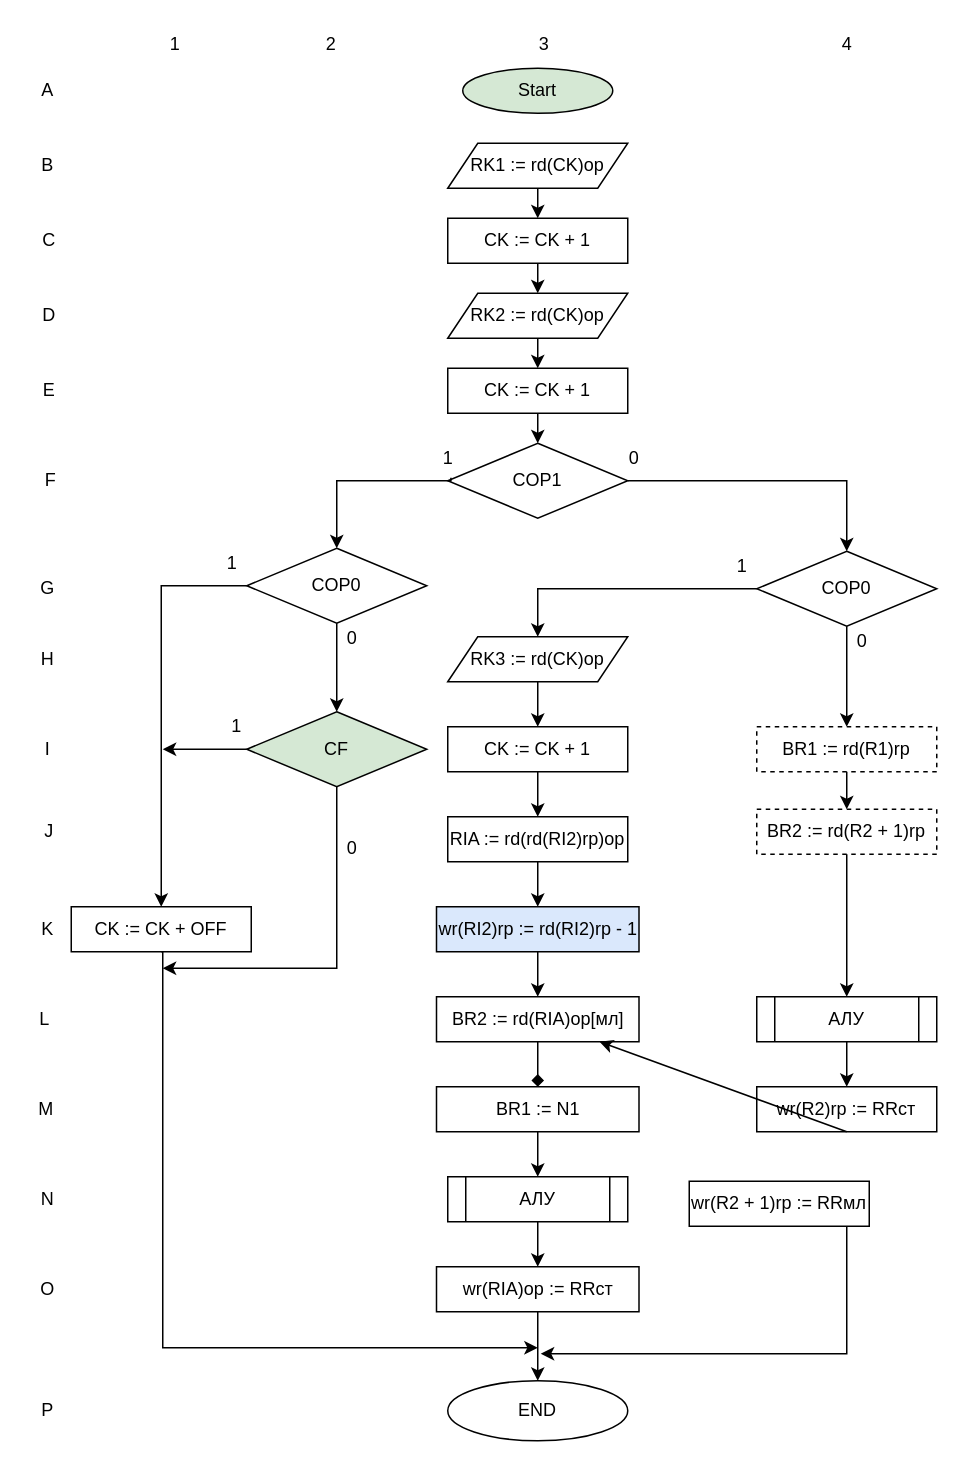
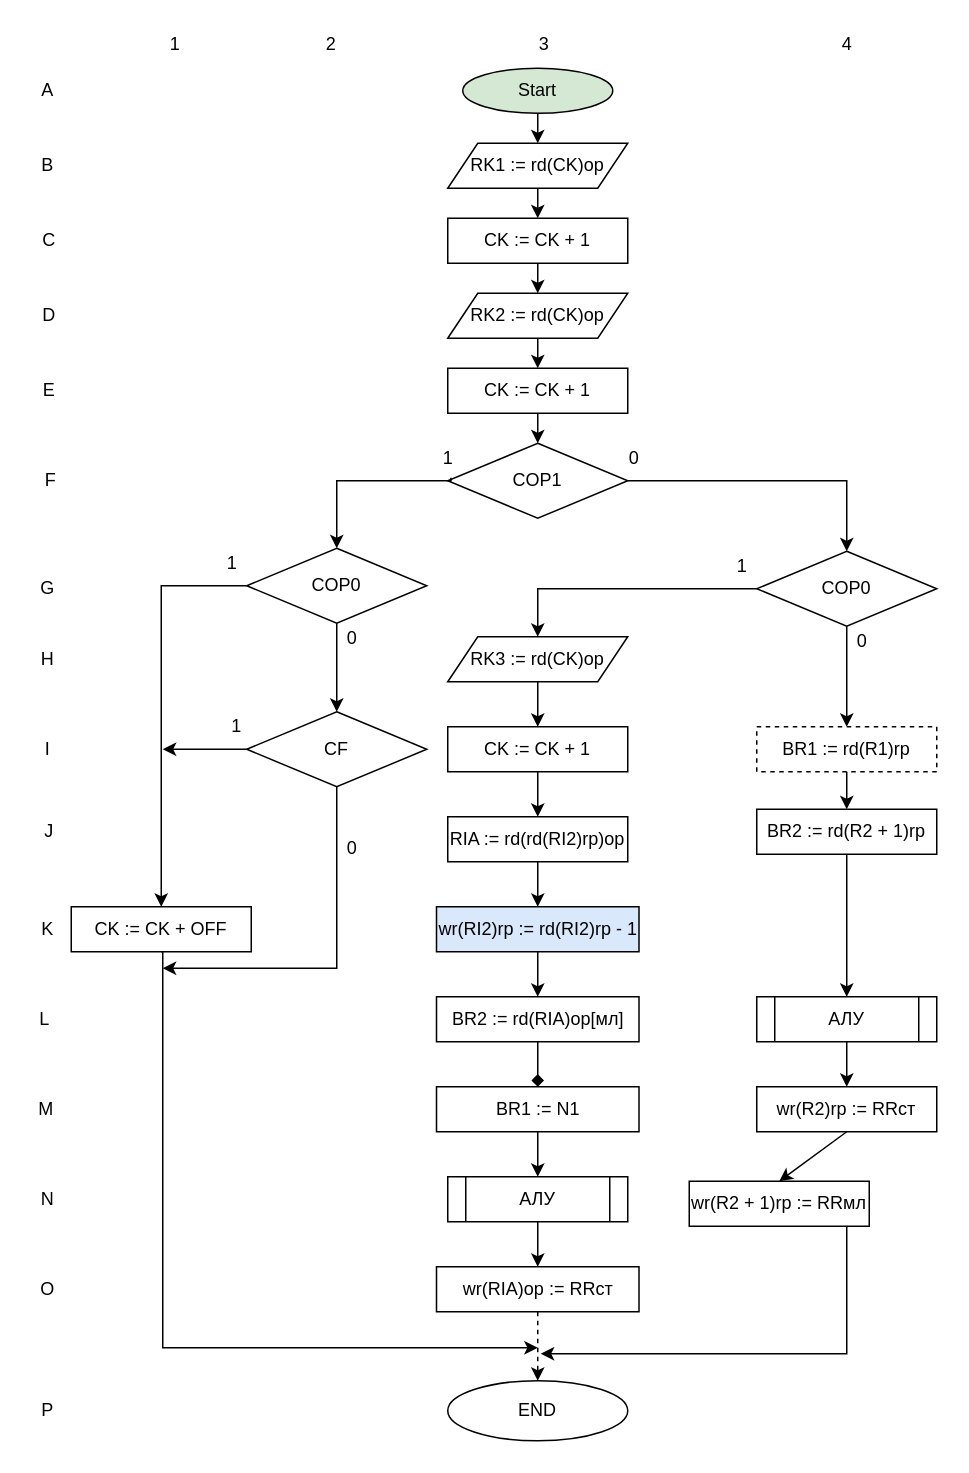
edge "Start" -> "RK1 := rd(CK)op": added
node "CF": fillcolor #d5e8d4 -> #ffffff
node "BR2 := rd(R2 + 1)rp": style dashed -> solid
edge "wr(R2)rp := RRст" -> "BR2 := rd(RIA)op[мл]": now "wr(R2)rp := RRст" -> "wr(R2 + 1)rp := RRмл"
edge "wr(RIA)op := RRст" -> "END": style solid -> dashed
